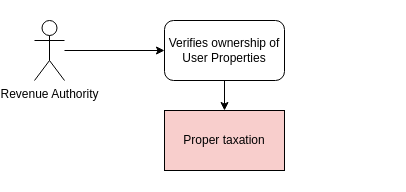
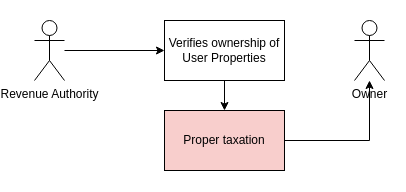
node "Verifies ownership of User Properties": shape rounded rectangle -> rectangle
node "Owner": added
edge "Proper taxation" -> "Owner": added
